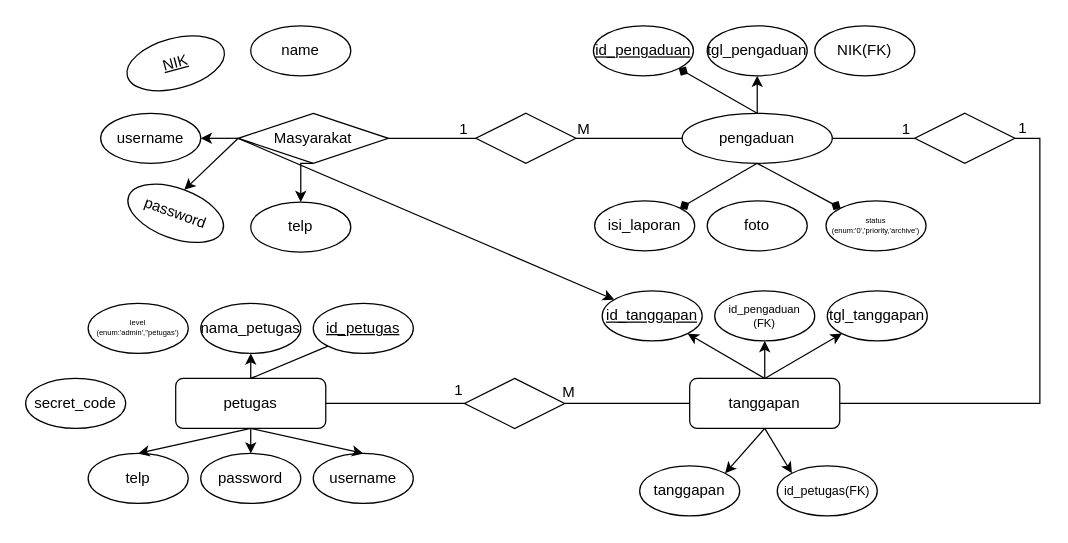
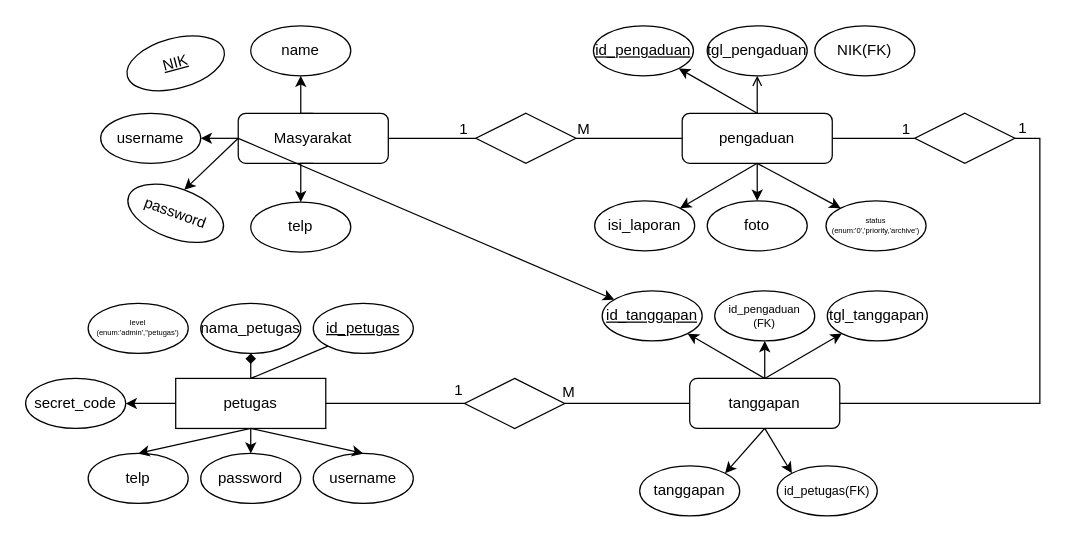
edge "pengaduan" -> "id_pengaduan": arrowhead diamond -> classic
edge "pengaduan" -> "tgl_pengaduan": arrowhead classic -> open
edge "Masyarakat" -> "name": added
node "Masyarakat": shape diamond -> rounded rectangle
node "pengaduan": shape ellipse -> rounded rectangle
edge "pengaduan" -> "foto": added
edge "pengaduan" -> "isi_laporan": arrowhead diamond -> classic
edge "pengaduan" -> "status (enum:'0','priority,'archive')": arrowhead diamond -> classic
edge "petugas" -> "nama_petugas": arrowhead classic -> diamond
edge "petugas" -> "secret_code": added
node "petugas": shape rounded rectangle -> rectangle
